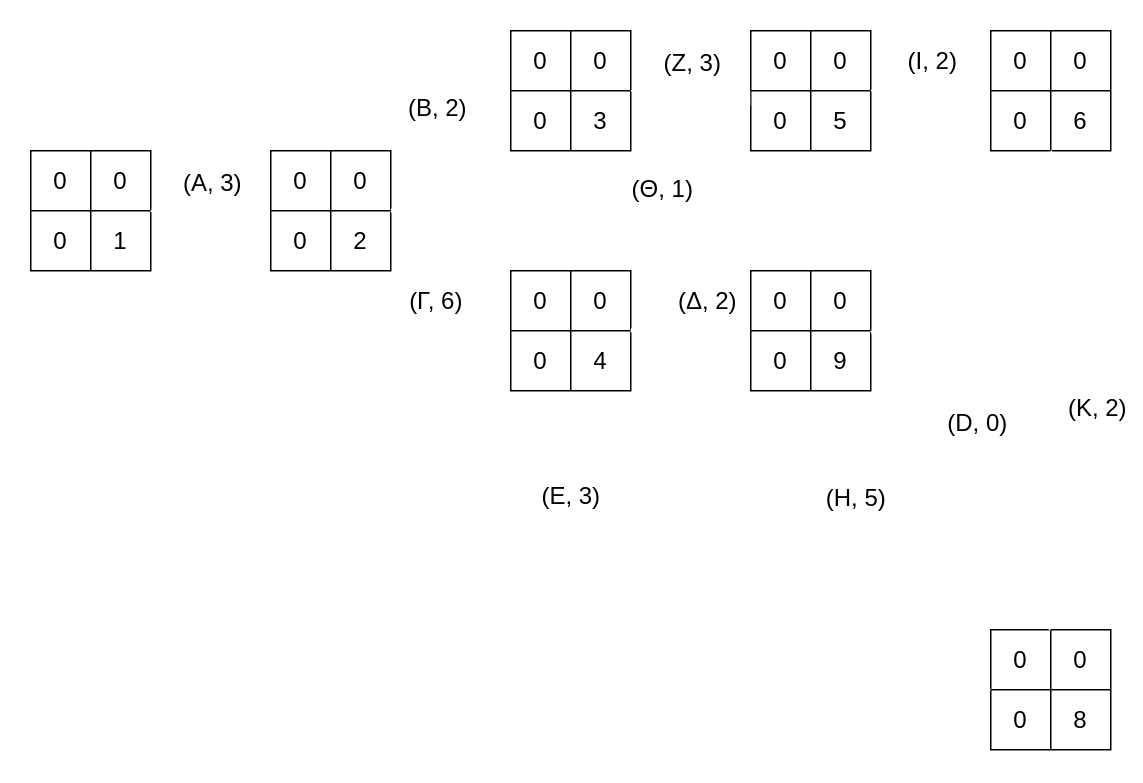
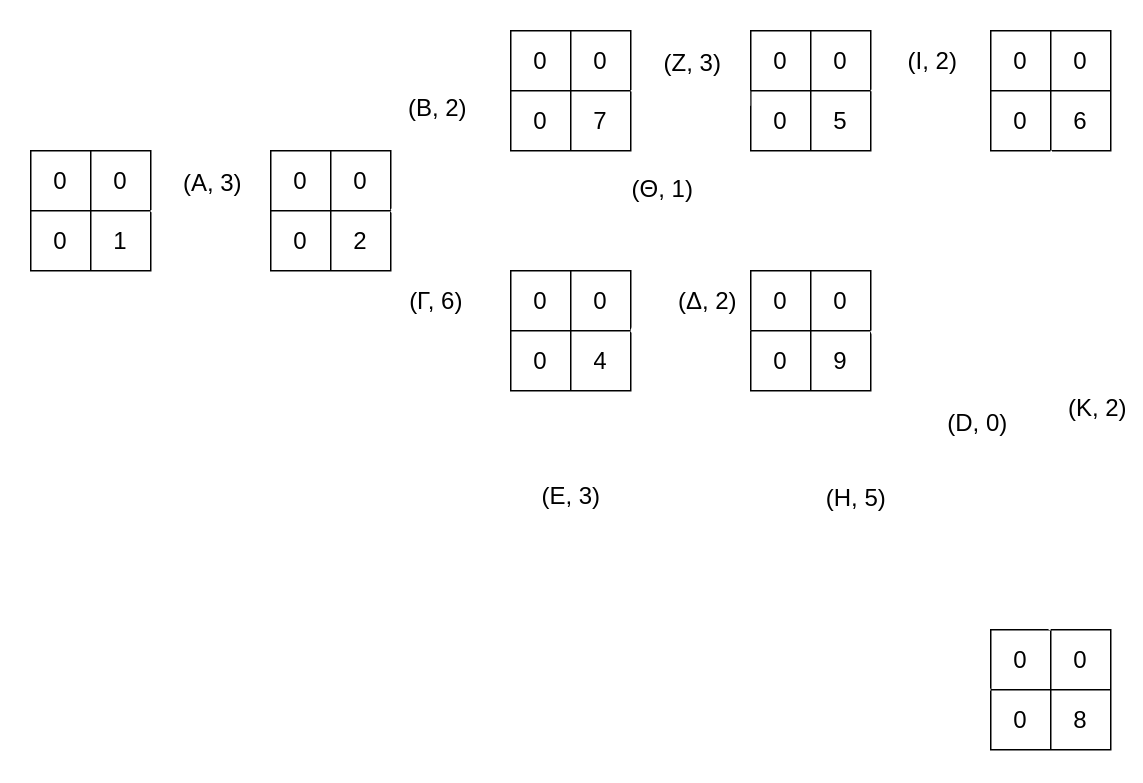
node "3": label "3" -> "7"
